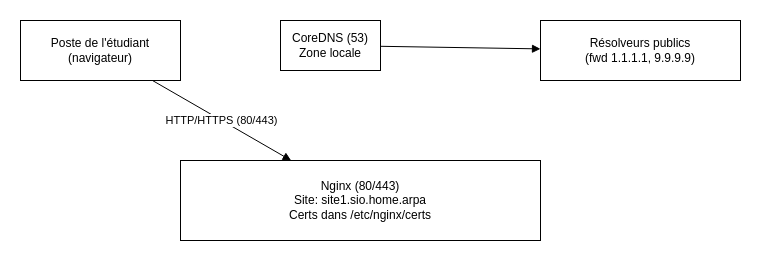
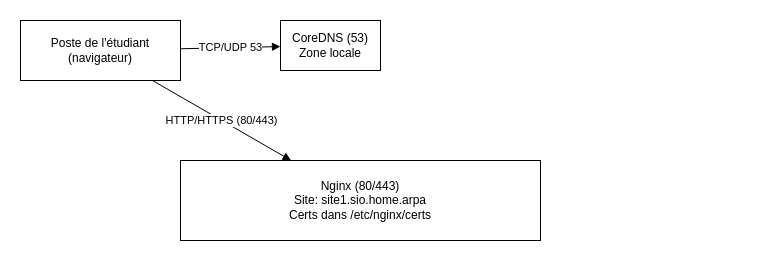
edge "Poste de l'étudiant (navigateur)" -> "CoreDNS (53) Zone locale": added, label "TCP/UDP 53"
edge "CoreDNS (53) Zone locale" -> "Résolveurs publics (fwd 1.1.1.1, 9.9.9.9)": removed
node "Résolveurs publics (fwd 1.1.1.1, 9.9.9.9)": removed
